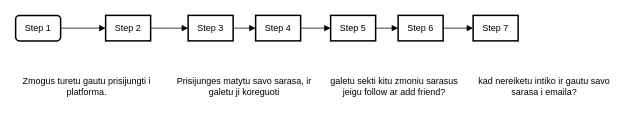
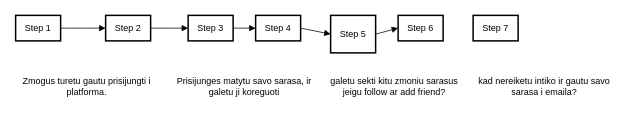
node "Step 1": shape rounded rectangle -> rectangle
node "Step 5": size 45x26 -> 45x38
edge "Step 6" -> "Step 7": removed
